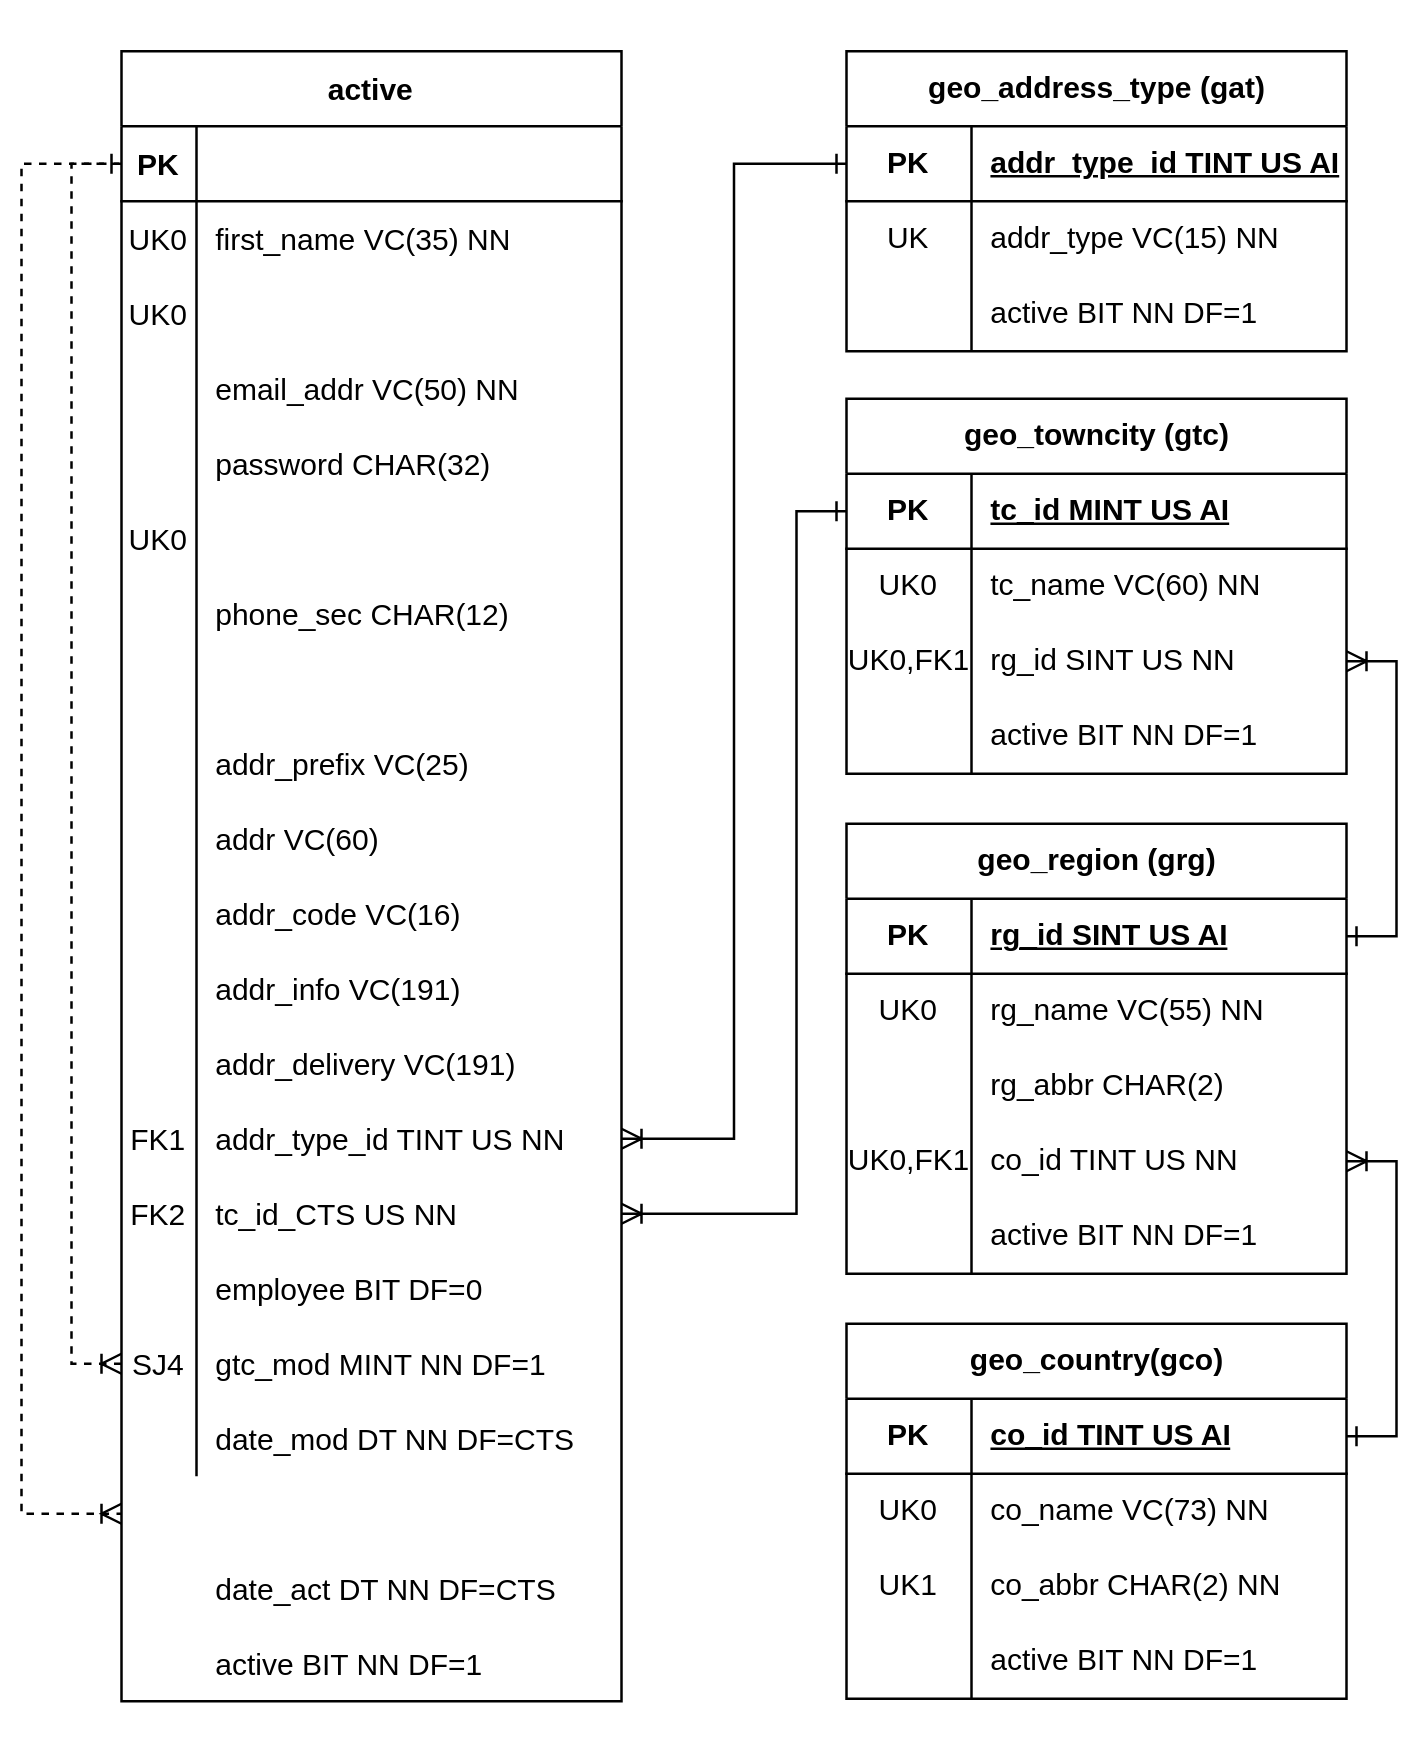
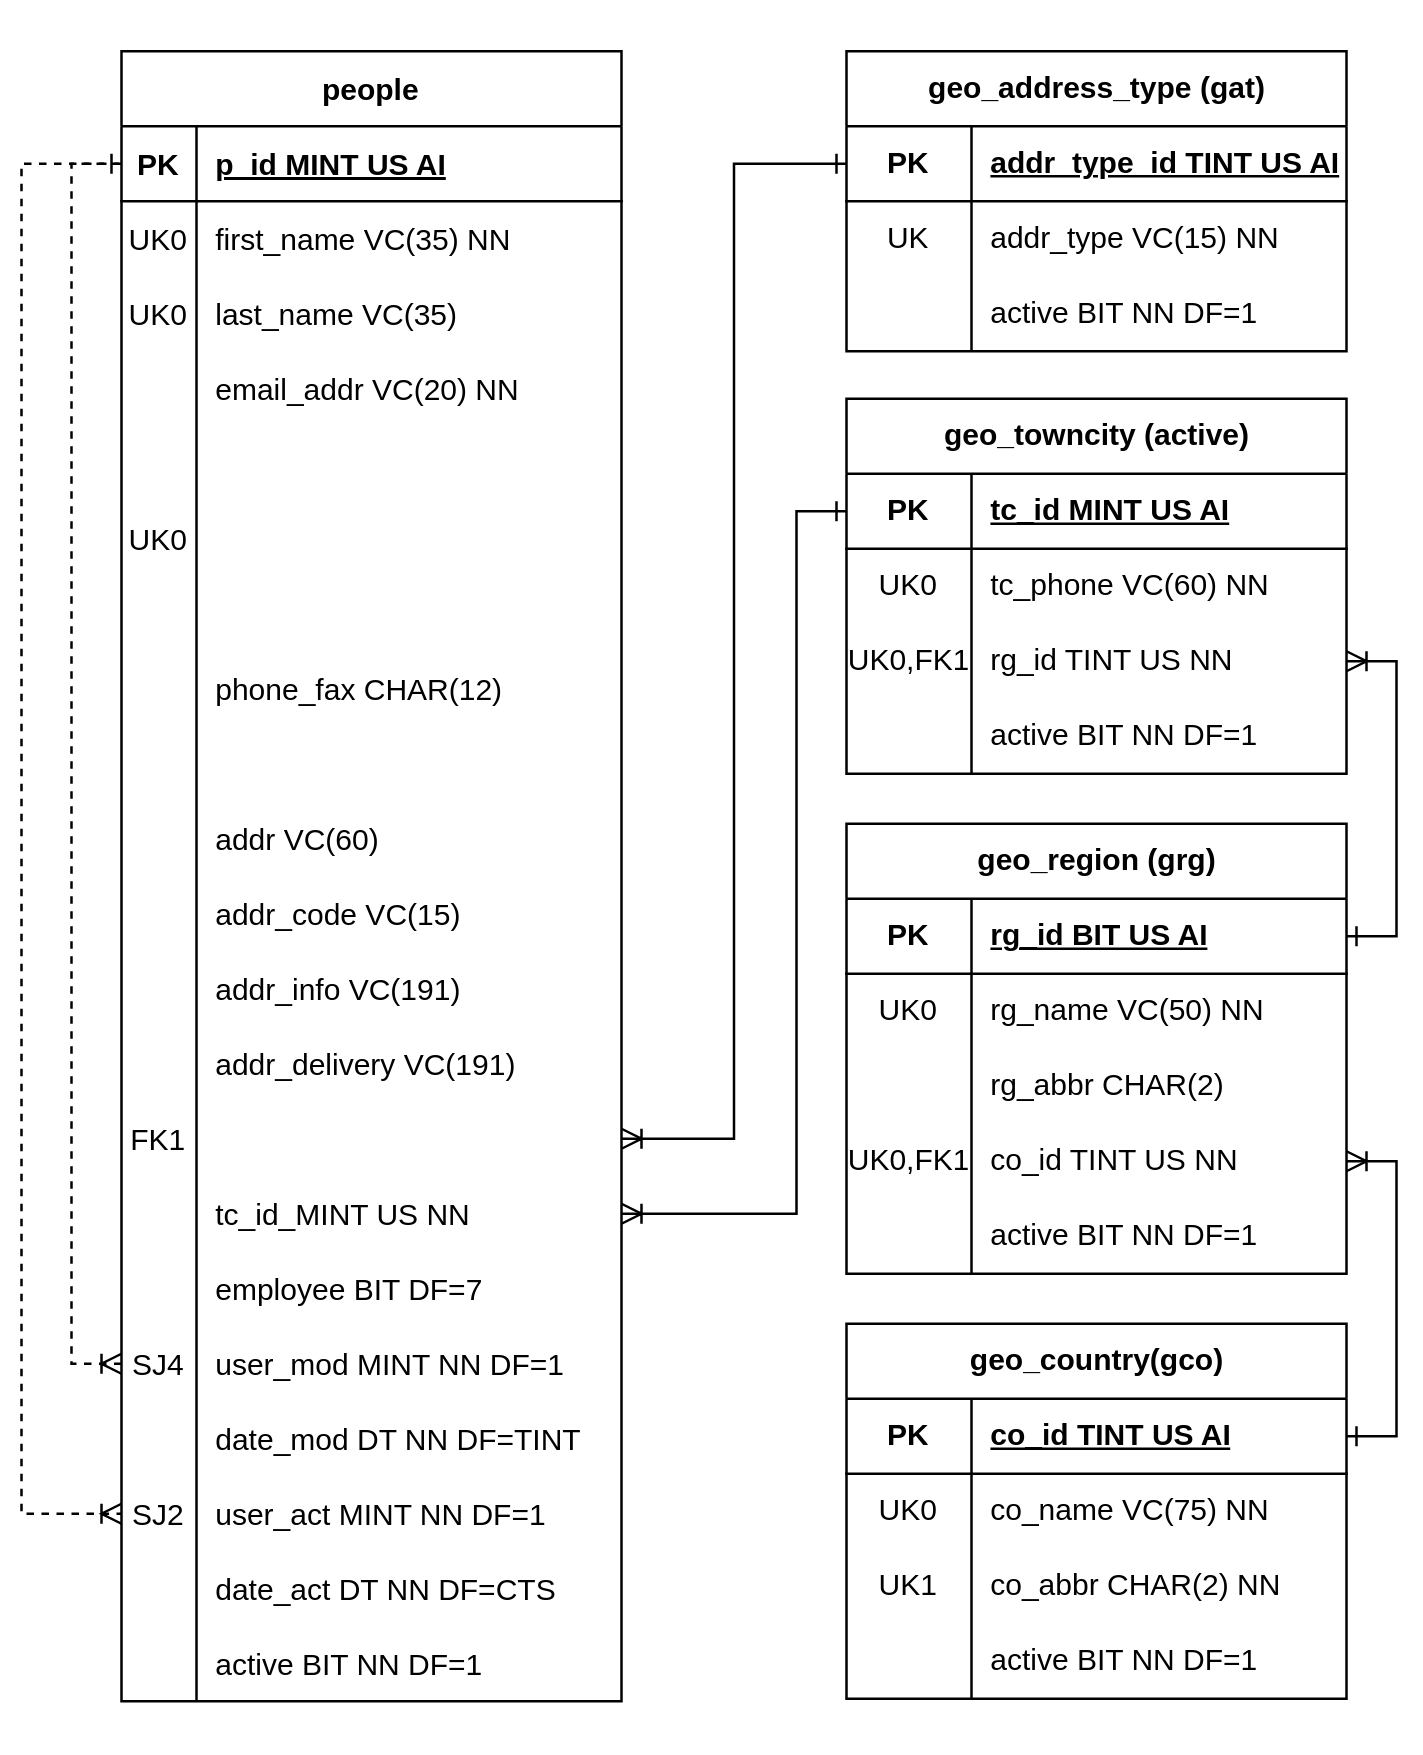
node "active": label "active" -> "people"
node "p_id MINT US AI": added
node "last_name VC(35)": added
node "email_addr VC(50) NN": label "email_addr VC(50) NN" -> "email_addr VC(20) NN"
node "geo_towncity (gtc)": label "geo_towncity (gtc)" -> "geo_towncity (active)"
node "password CHAR(32)": removed
node "tc_name VC(60) NN": label "tc_name VC(60) NN" -> "tc_phone VC(60) NN"
node "phone_sec CHAR(12)": removed
node "rg_id SINT US NN": label "rg_id SINT US NN" -> "rg_id TINT US NN"
node "phone_fax CHAR(12)": added
node "addr_prefix VC(25)": removed
node "addr_code VC(16)": label "addr_code VC(16)" -> "addr_code VC(15)"
node "rg_id SINT US AI": label "rg_id SINT US AI" -> "rg_id BIT US AI"
node "rg_name VC(55) NN": label "rg_name VC(55) NN" -> "rg_name VC(50) NN"
node "addr_type_id TINT US NN": removed
node "FK2": removed
node "tc_id_CTS US NN": label "tc_id_CTS US NN" -> "tc_id_MINT US NN"
node "employee BIT DF=0": label "employee BIT DF=0" -> "employee BIT DF=7"
node "gtc_mod MINT NN DF=1": label "gtc_mod MINT NN DF=1" -> "user_mod MINT NN DF=1"
node "date_mod DT NN DF=CTS": label "date_mod DT NN DF=CTS" -> "date_mod DT NN DF=TINT"
node "co_name VC(73) NN": label "co_name VC(73) NN" -> "co_name VC(75) NN"
node "SJ2": added
node "user_act MINT NN DF=1": added
